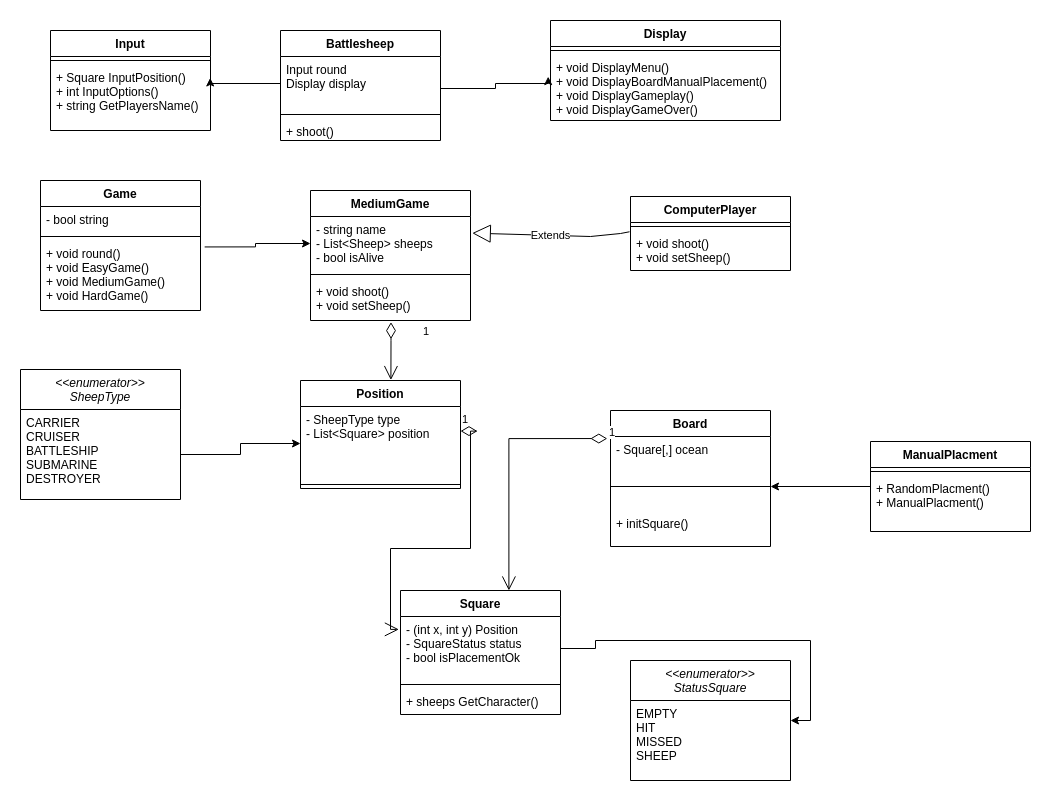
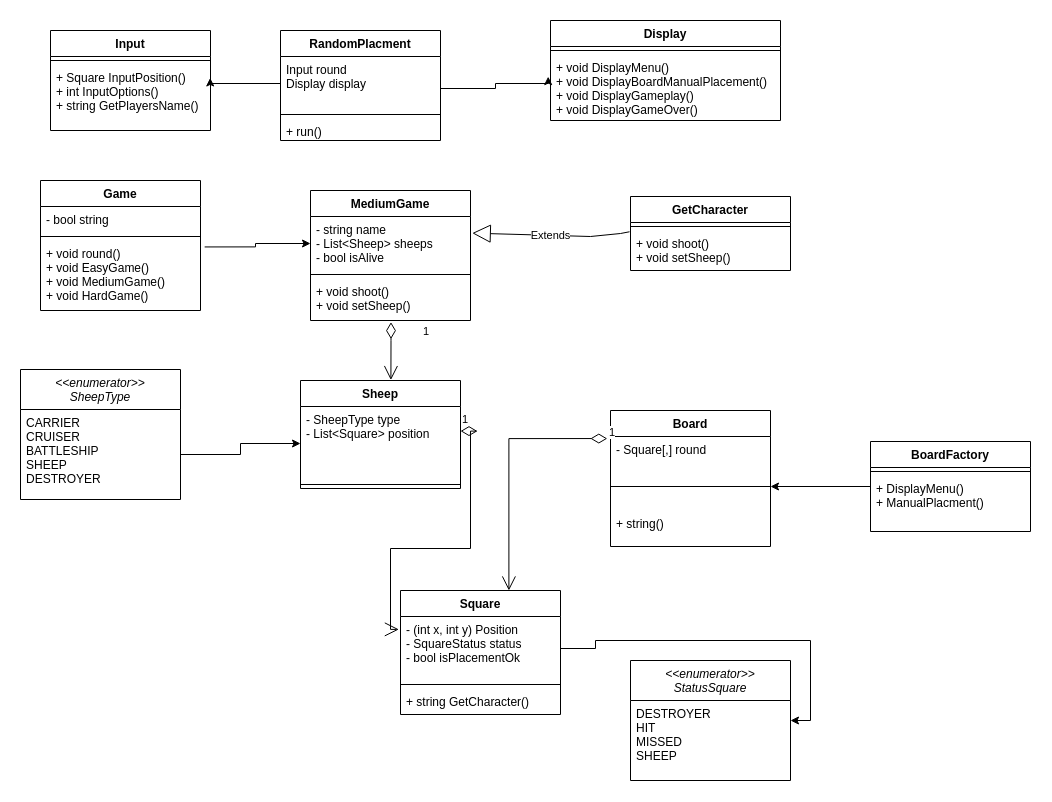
node "Battlesheep": label "Battlesheep" -> "RandomPlacment"
node "+ shoot()": label "+ shoot()" -> "+ run()"
node "ComputerPlayer": label "ComputerPlayer" -> "GetCharacter"
node "Position": label "Position" -> "Sheep"
node "CARRIER CRUISER BATTLESHIP SUBMARINE DESTROYER": label "CARRIER CRUISER BATTLESHIP SUBMARINE DESTROYER" -> "CARRIER CRUISER BATTLESHIP SHEEP DESTROYER"
node "- Square[,] ocean": label "- Square[,] ocean" -> "- Square[,] round"
node "ManualPlacment": label "ManualPlacment" -> "BoardFactory"
node "+ RandomPlacment() + ManualPlacment()": label "+ RandomPlacment() + ManualPlacment()" -> "+ DisplayMenu() + ManualPlacment()"
node "+ initSquare()": label "+ initSquare()" -> "+ string()"
node "+ sheeps GetCharacter()": label "+ sheeps GetCharacter()" -> "+ string GetCharacter()"
node "EMPTY HIT MISSED SHEEP": label "EMPTY HIT MISSED SHEEP" -> "DESTROYER HIT MISSED SHEEP"
